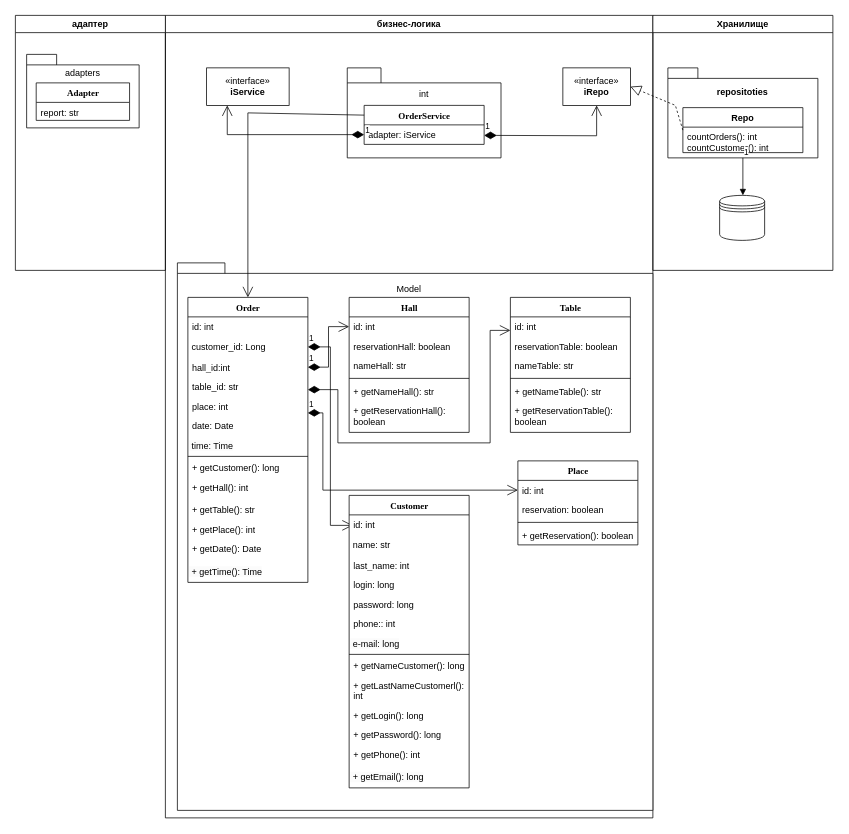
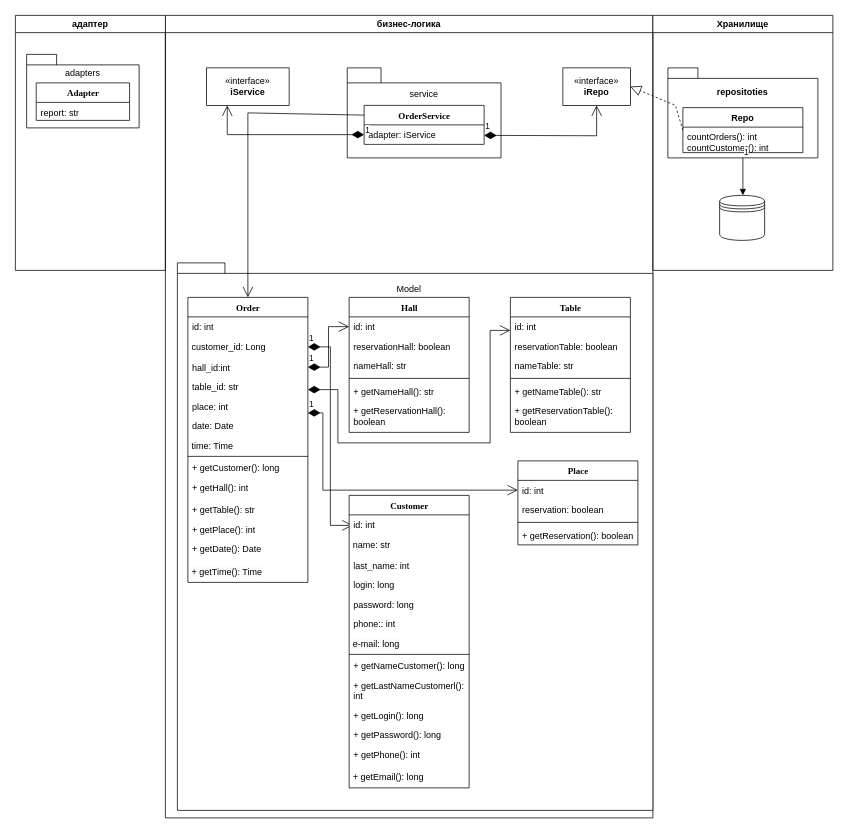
node "int": label "int" -> "service"
